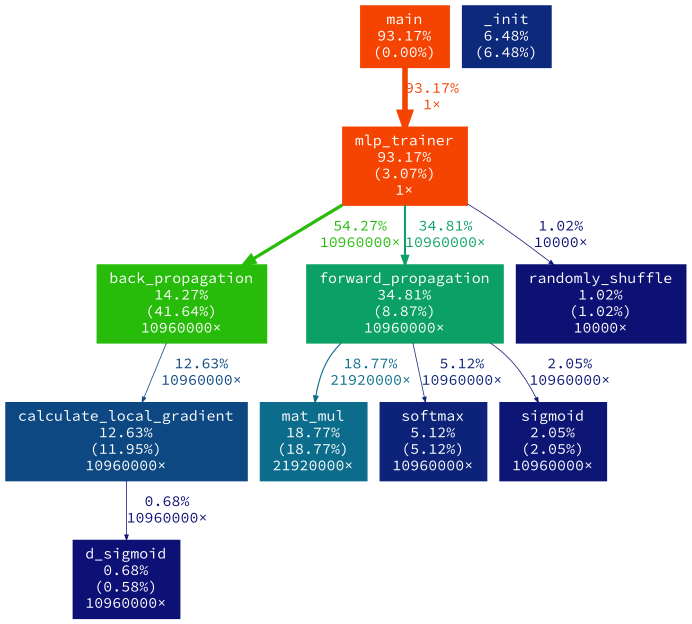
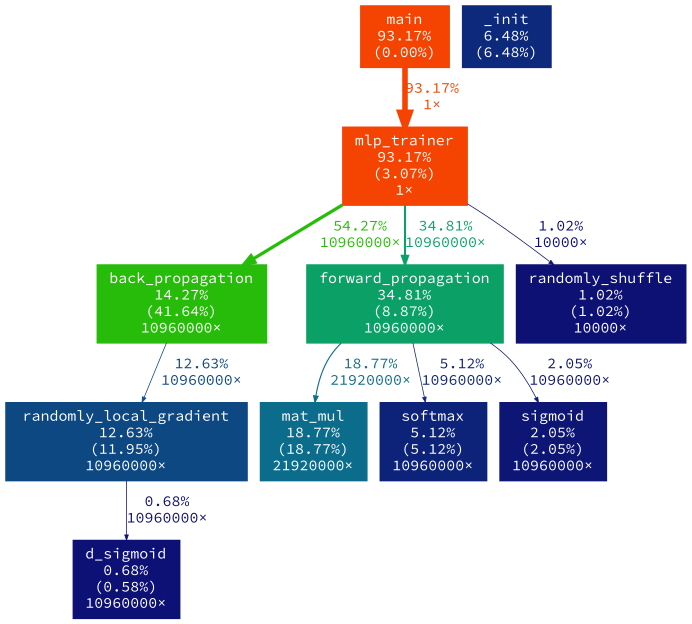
node "calculate_local_gradient 12.63% (11.95%) 10960000×": label "calculate_local_gradient 12.63% (11.95%) 10960000×" -> "randomly_local_gradient 12.63% (11.95%) 10960000×"
